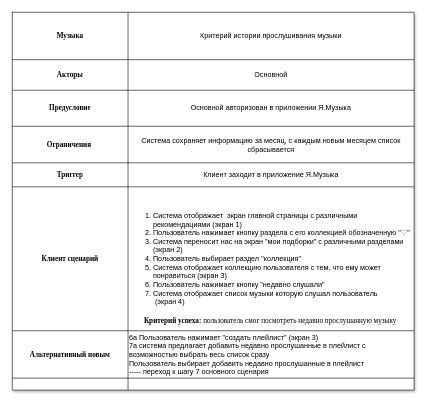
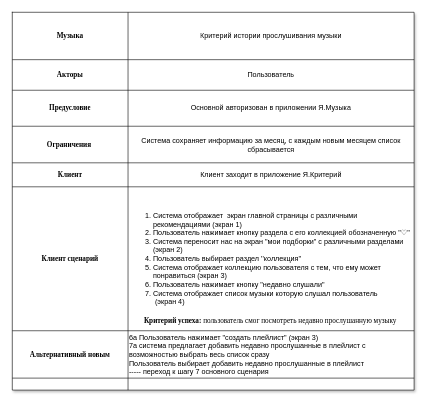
node "Основной": label "Основной" -> "Пользователь"
node "Триггер": label "Триггер" -> "Клиент"
node "Клиент заходит в приложение Я.Музыка": label "Клиент заходит в приложение Я.Музыка" -> "Клиент заходит в приложение Я.Критерий"
